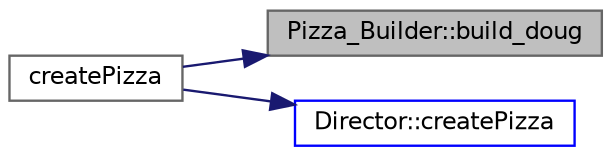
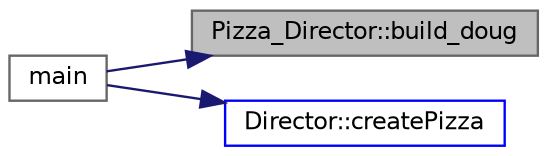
node "Pizza_Builder::build_doug": label "Pizza_Builder::build_doug" -> "Pizza_Director::build_doug"
node "createPizza": label "createPizza" -> "main"
